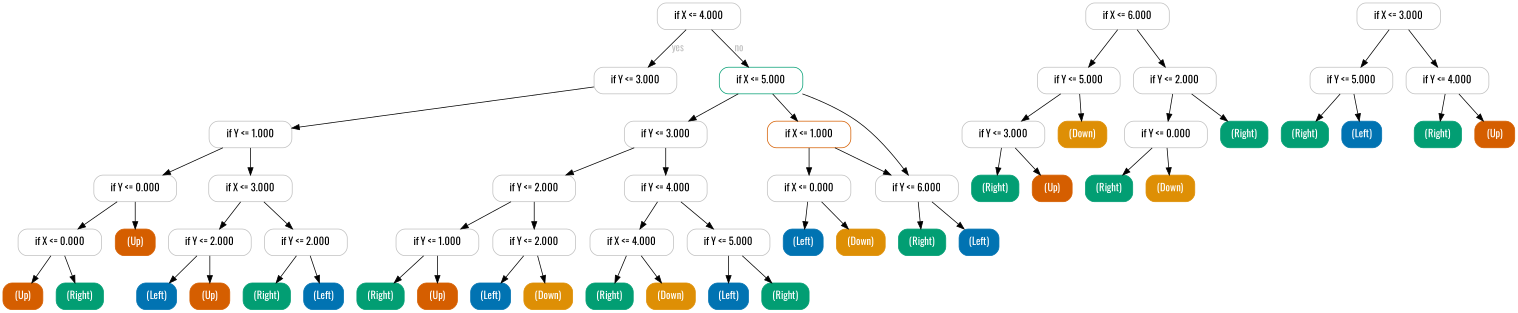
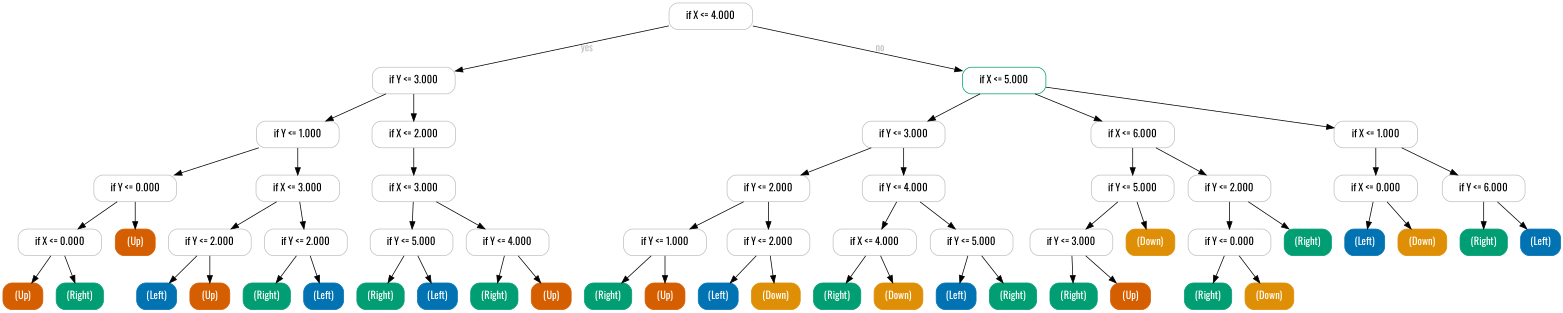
edge "if X <= 5.000" -> "if Y <= 6.000": now "if X <= 5.000" -> "if X <= 6.000"
node "if X <= 2.000": added
node "if X <= 1.000": color #d55e00 -> gray
